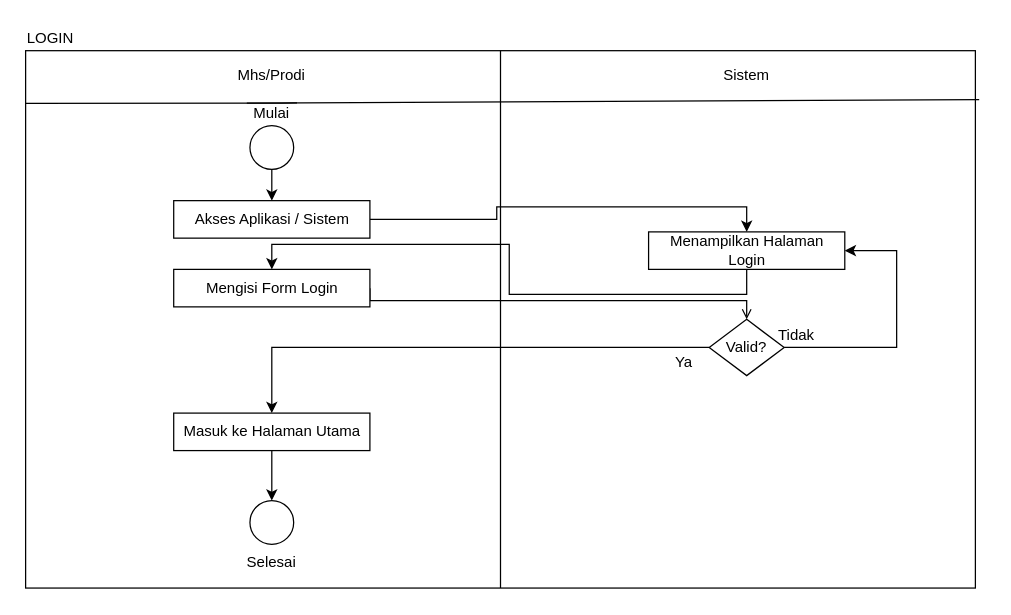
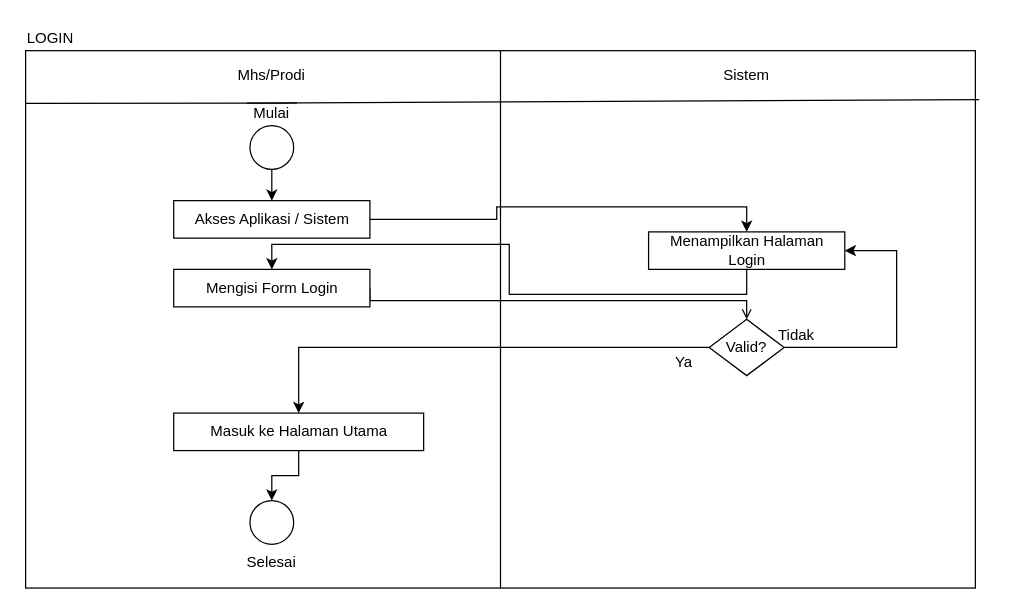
node "Masuk ke Halaman Utama": size 196x38 -> 250x38
